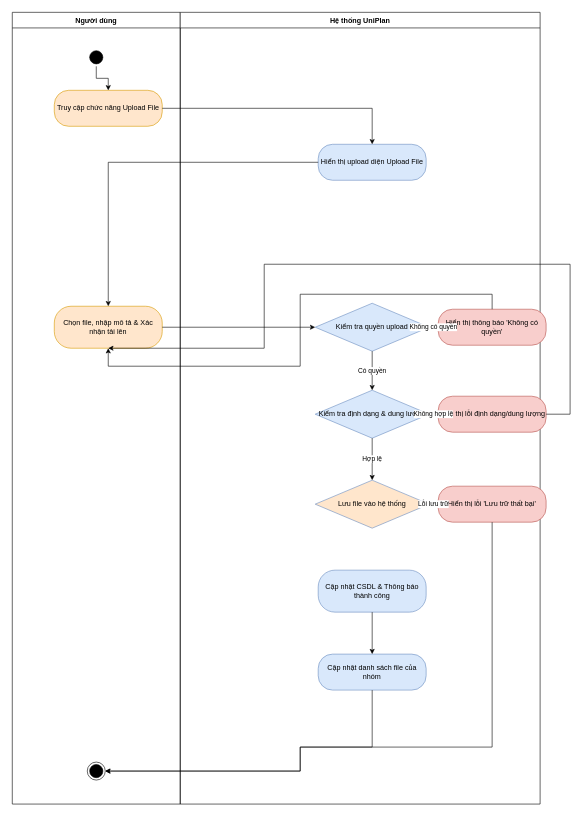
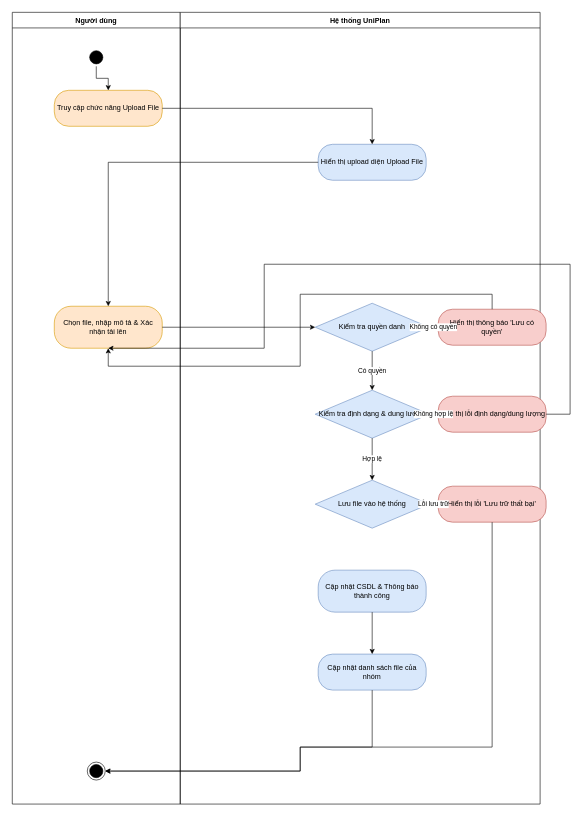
node "Kiểm tra quyền upload": label "Kiểm tra quyền upload" -> "Kiểm tra quyền danh"
node "Hiển thị thông báo 'Không có quyền'": label "Hiển thị thông báo 'Không có quyền'" -> "Hiển thị thông báo 'Lưu có quyền'"
node "Lưu file vào hệ thống": fillcolor #ffe6cc -> #d9e8fb
